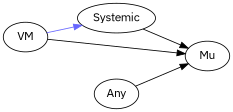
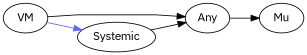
edge "Systemic" -> "Mu": now "Systemic" -> "Any"
edge "VM" -> "Mu": now "VM" -> "Any"
